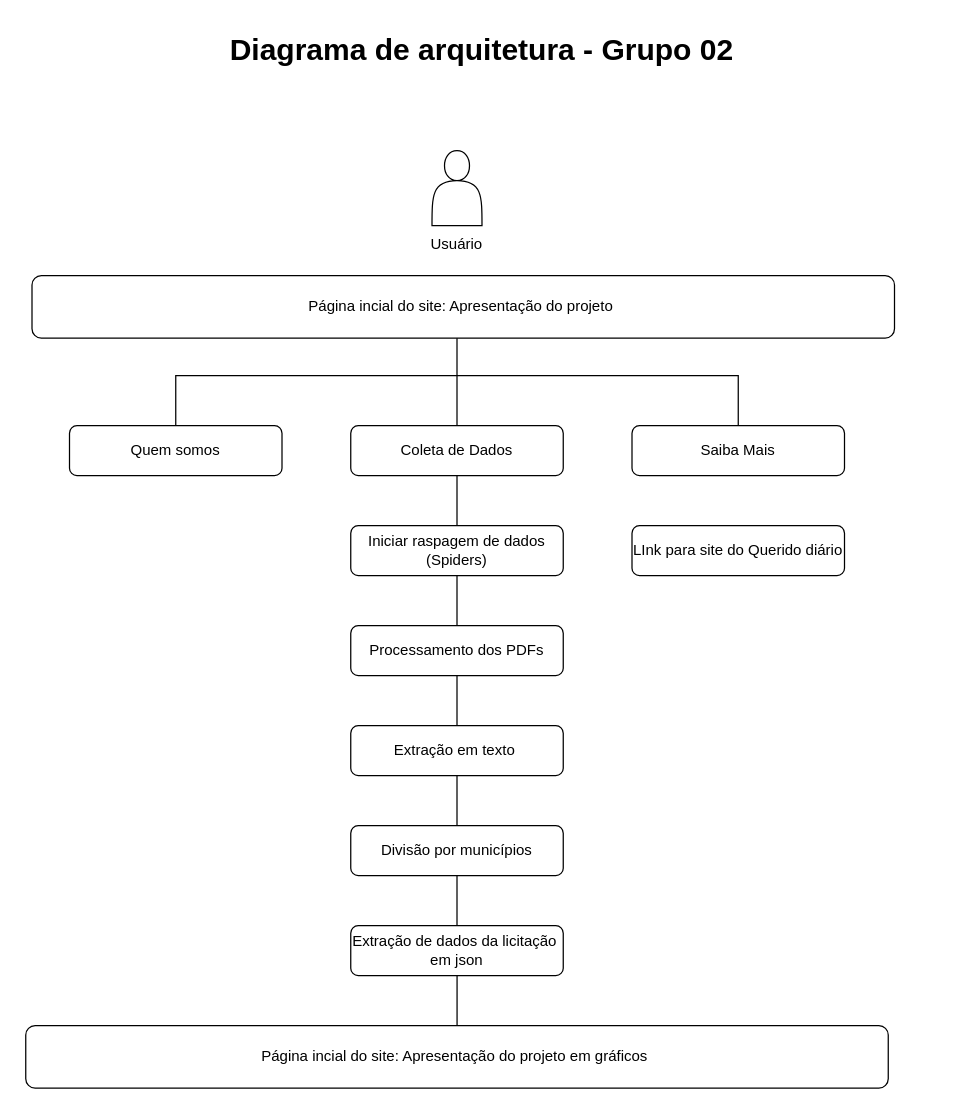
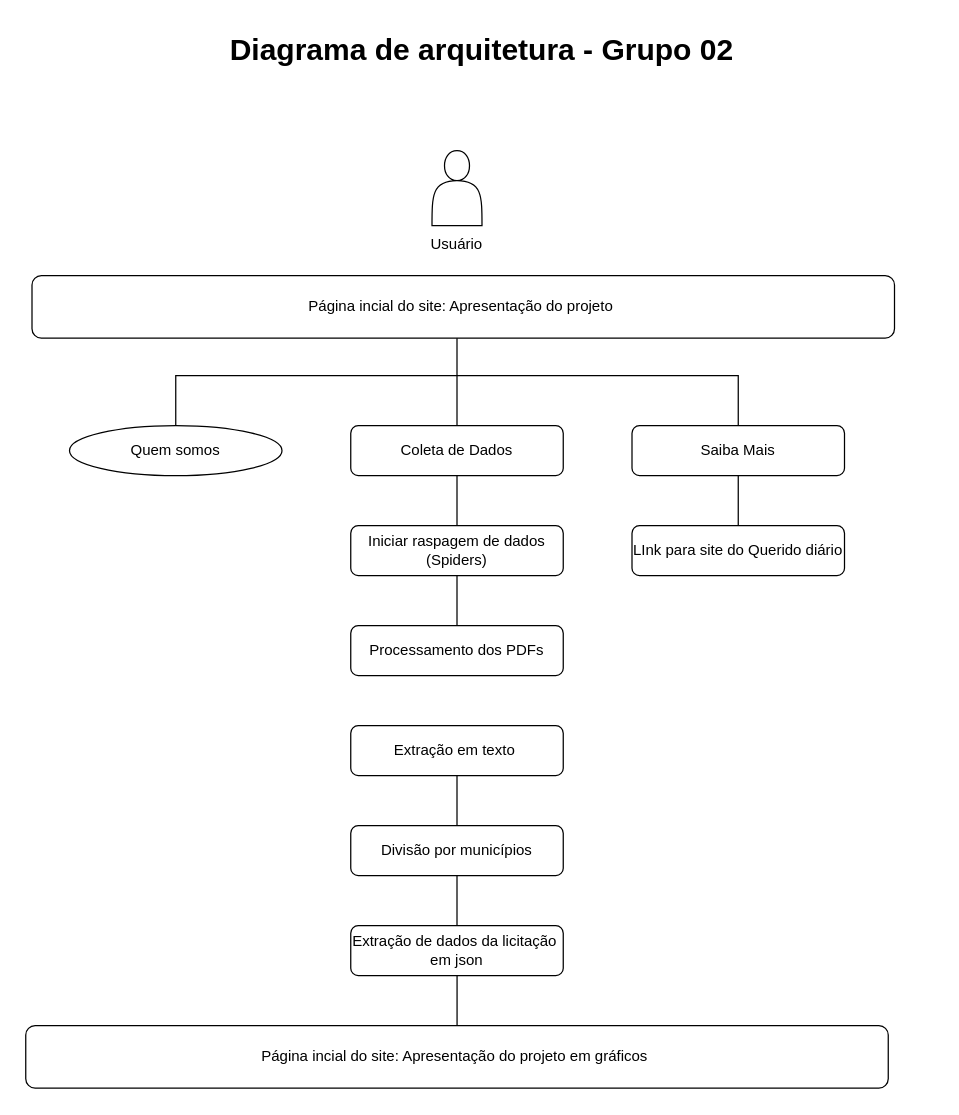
node "Quem somos": shape rounded rectangle -> ellipse
edge "Saiba Mais" -- "LInk para site do Querido diário": added
edge "Processamento dos PDFs" -- "Extração em texto": removed
